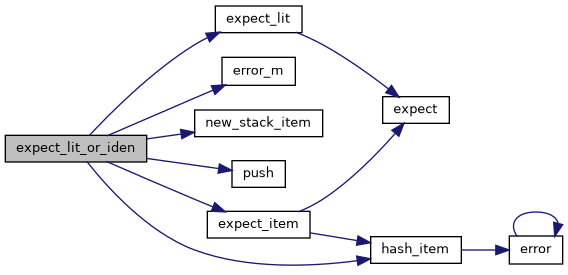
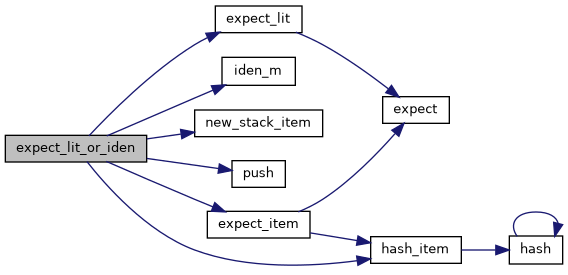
node "error_m": label "error_m" -> "iden_m"
node "error": label "error" -> "hash"
